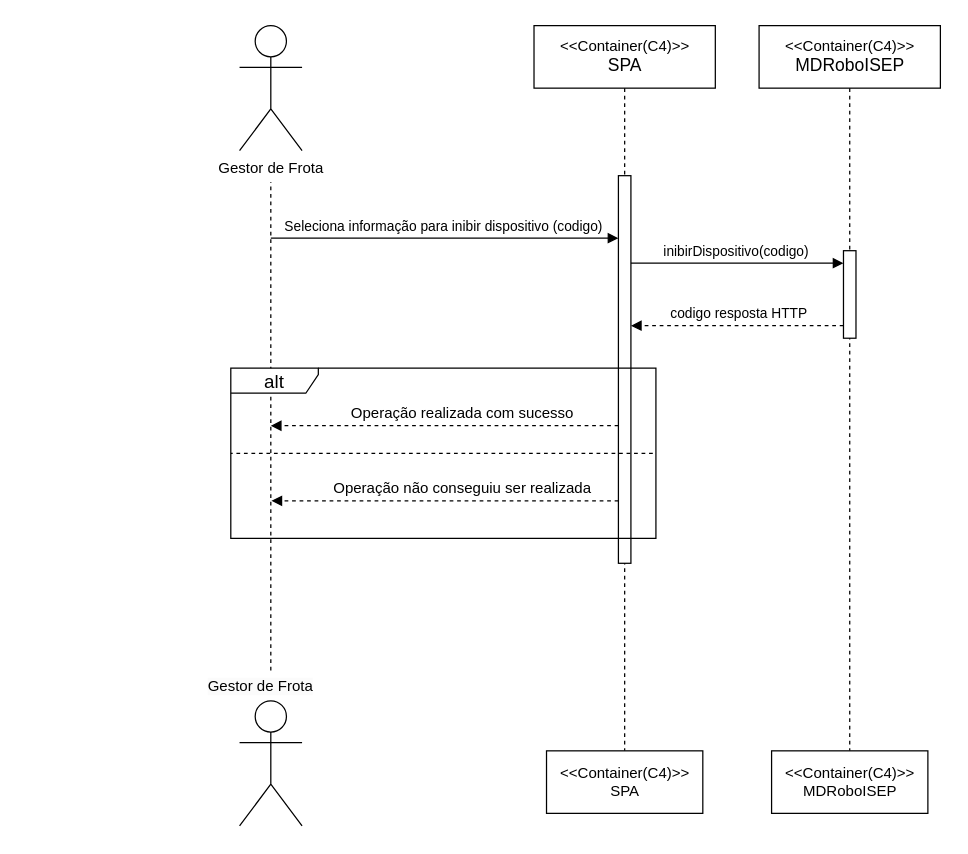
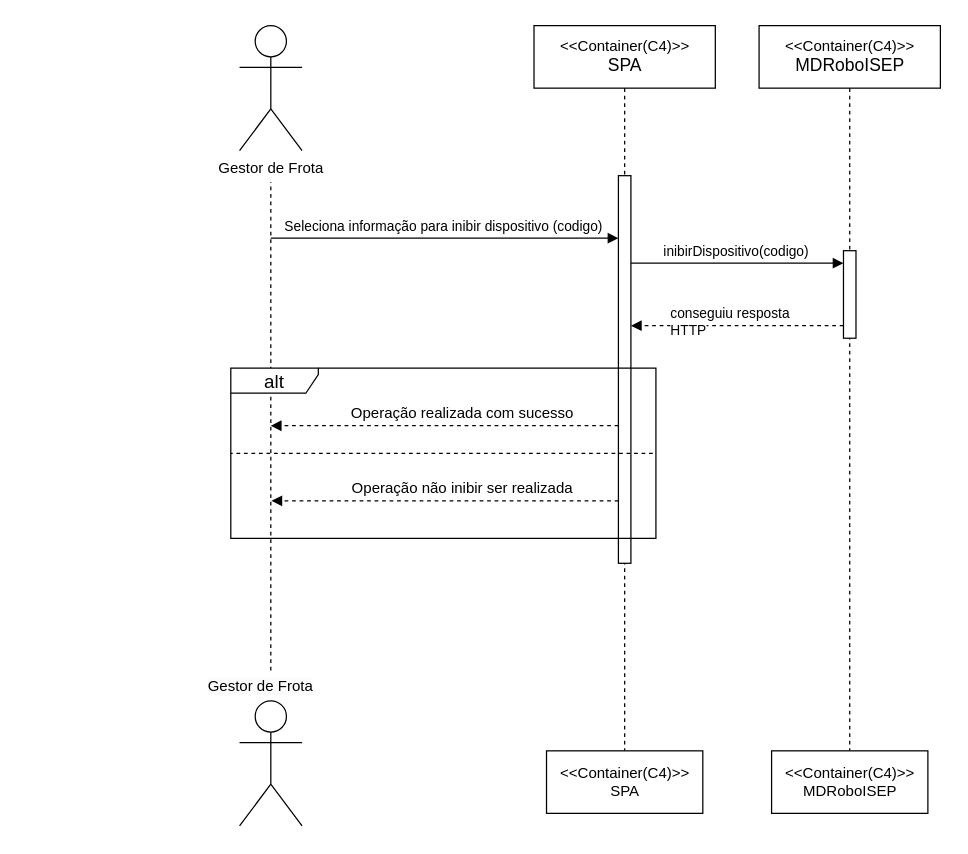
node "codigo resposta HTTP": label "codigo resposta HTTP" -> "conseguiu resposta HTTP"
node "Operação não conseguiu ser realizada": label "Operação não conseguiu ser realizada" -> "Operação não inibir ser realizada"
